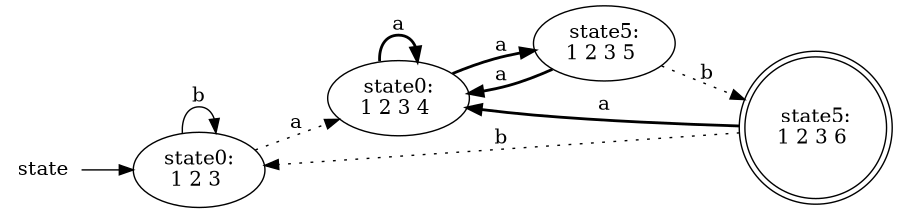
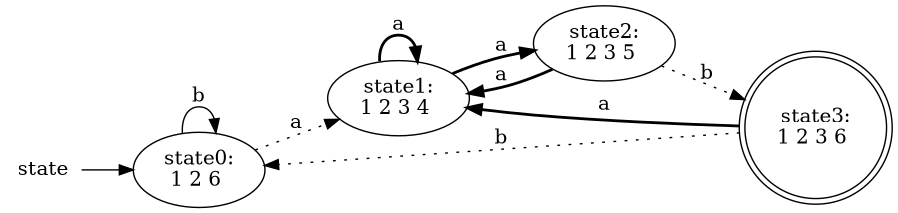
node "state5: 1 2 3 5": label "state5: 1 2 3 5" -> "state2: 1 2 3 5"
node "state0: 1 2 3 4": label "state0: 1 2 3 4" -> "state1: 1 2 3 4"
node "state5: 1 2 3 6": label "state5: 1 2 3 6" -> "state3: 1 2 3 6"
node "state0: 1 2 3": label "state0: 1 2 3" -> "state0: 1 2 6"
